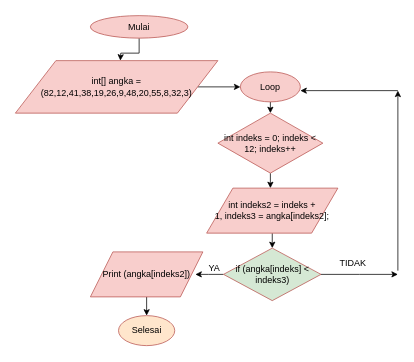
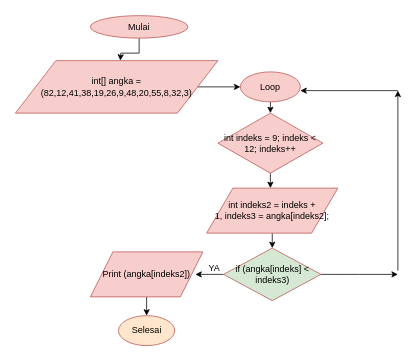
node "int indeks = 0; indeks < 12; indeks++": label "int indeks = 0; indeks < 12; indeks++" -> "int indeks = 9; indeks < 12; indeks++"
node "TIDAK": removed
